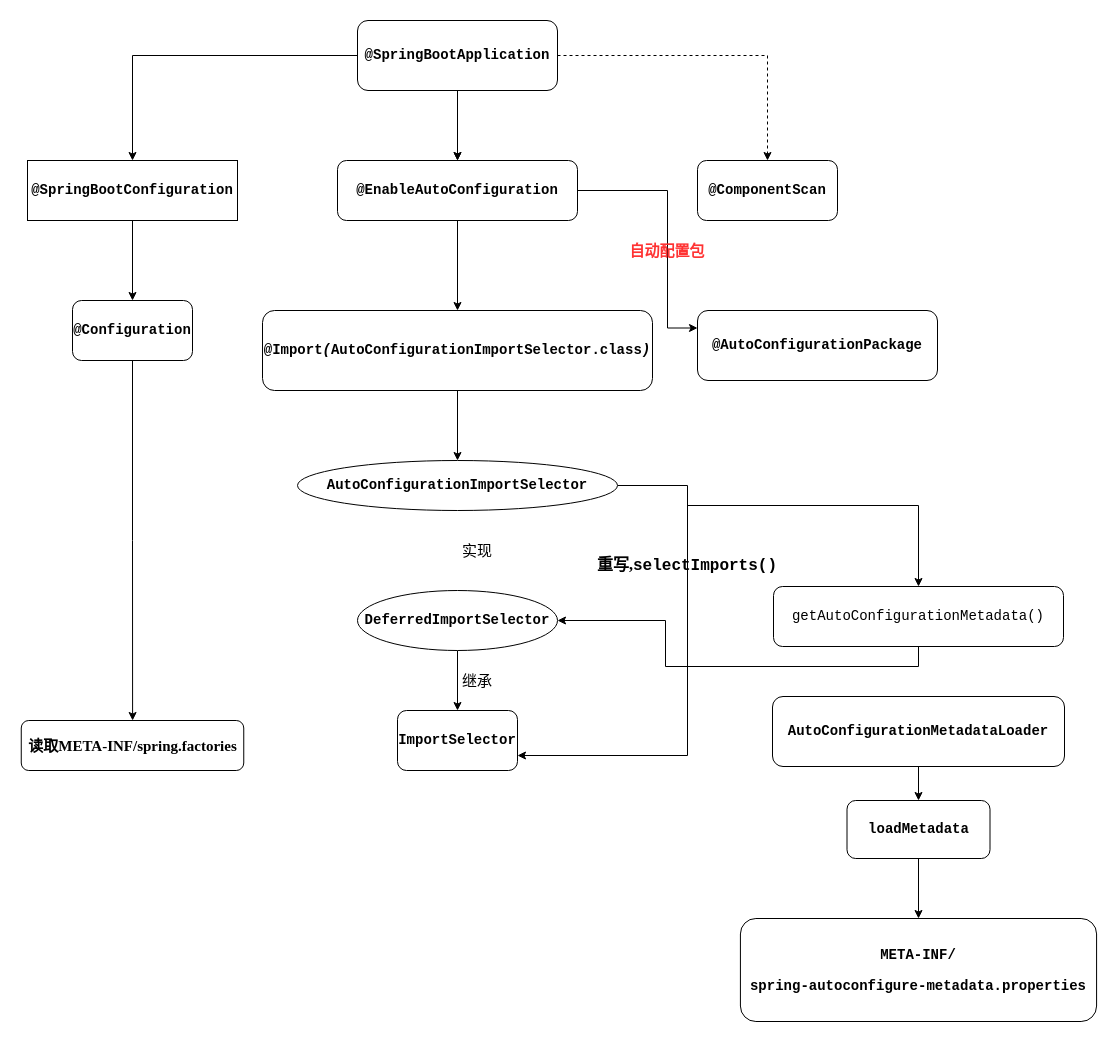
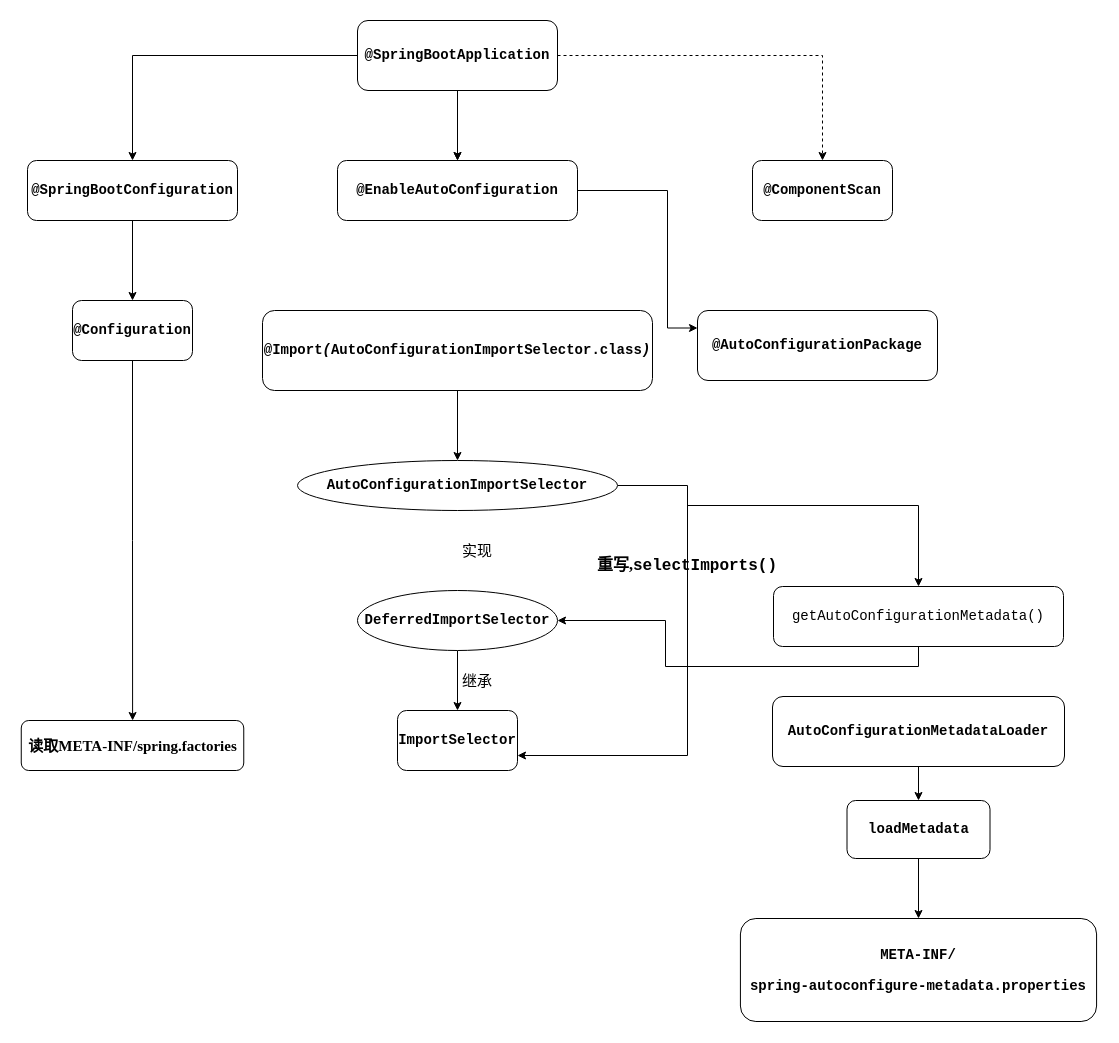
node "@SpringBootConfiguration": shape rectangle -> rounded rectangle
node "@ComponentScan": moved (768, 191) -> (823, 191)
node "自动配置包": removed
edge "@EnableAutoConfiguration" -> "@Import(AutoConfigurationImportSelector.class)": removed
